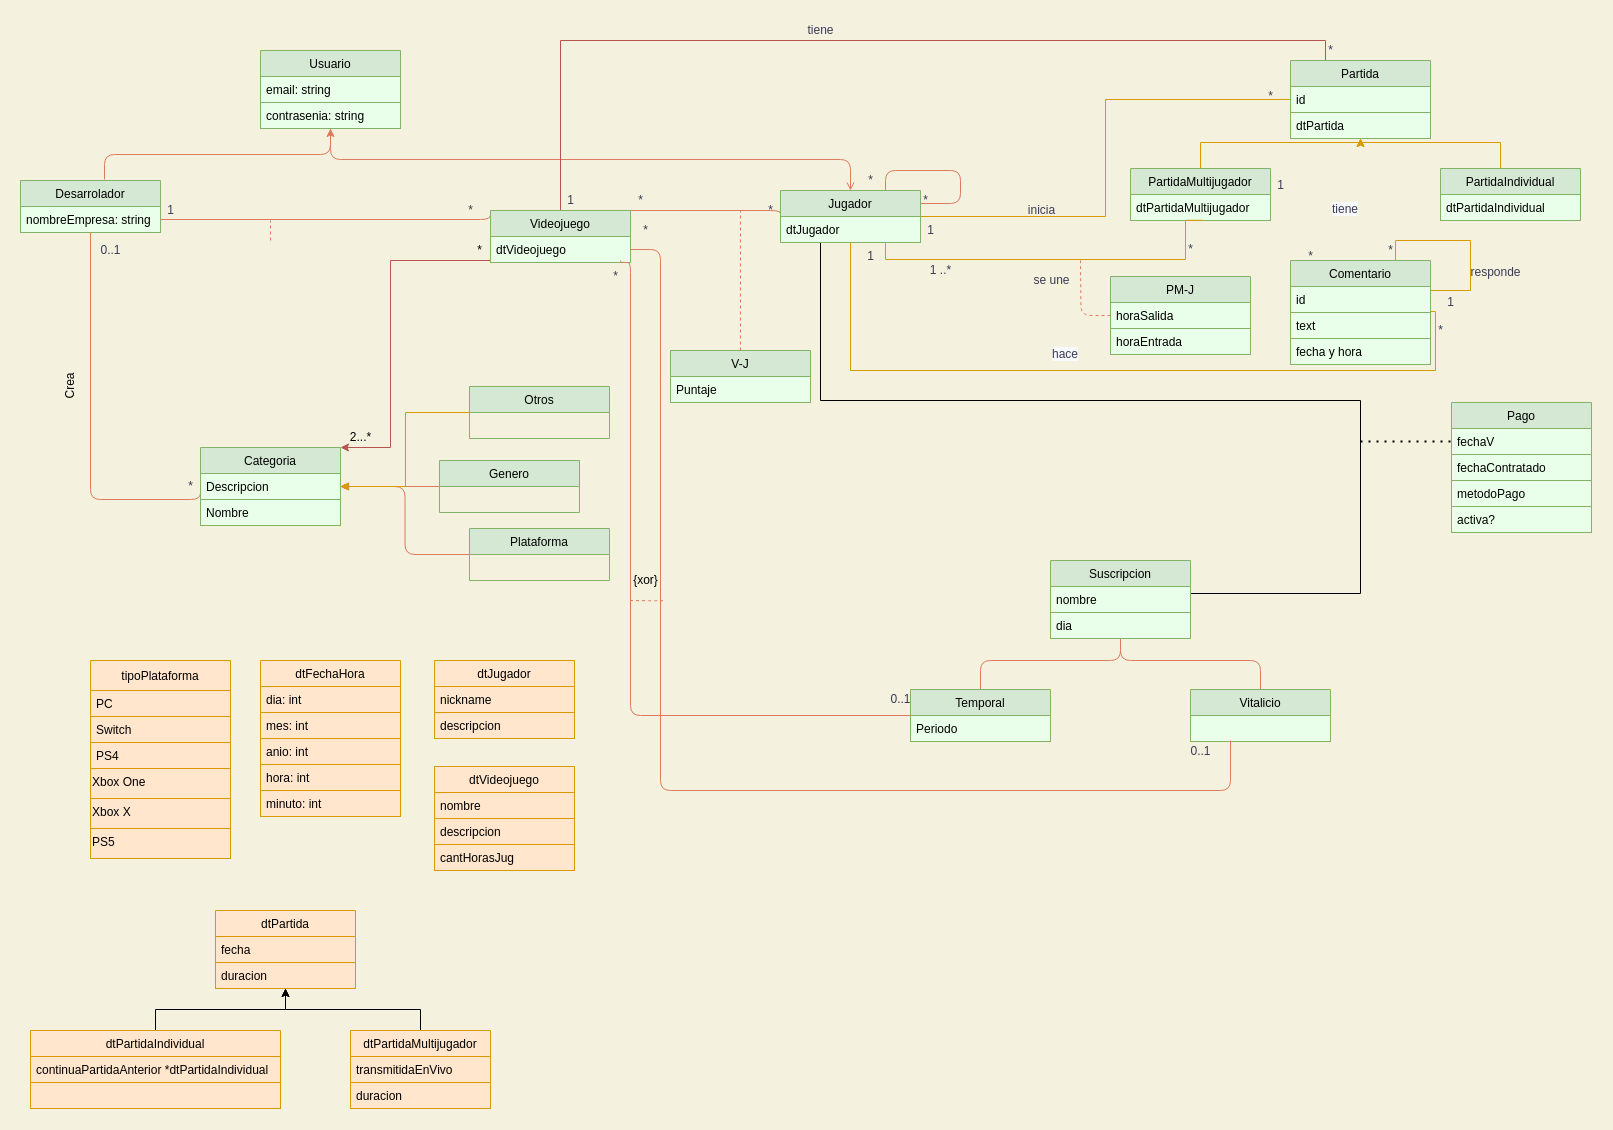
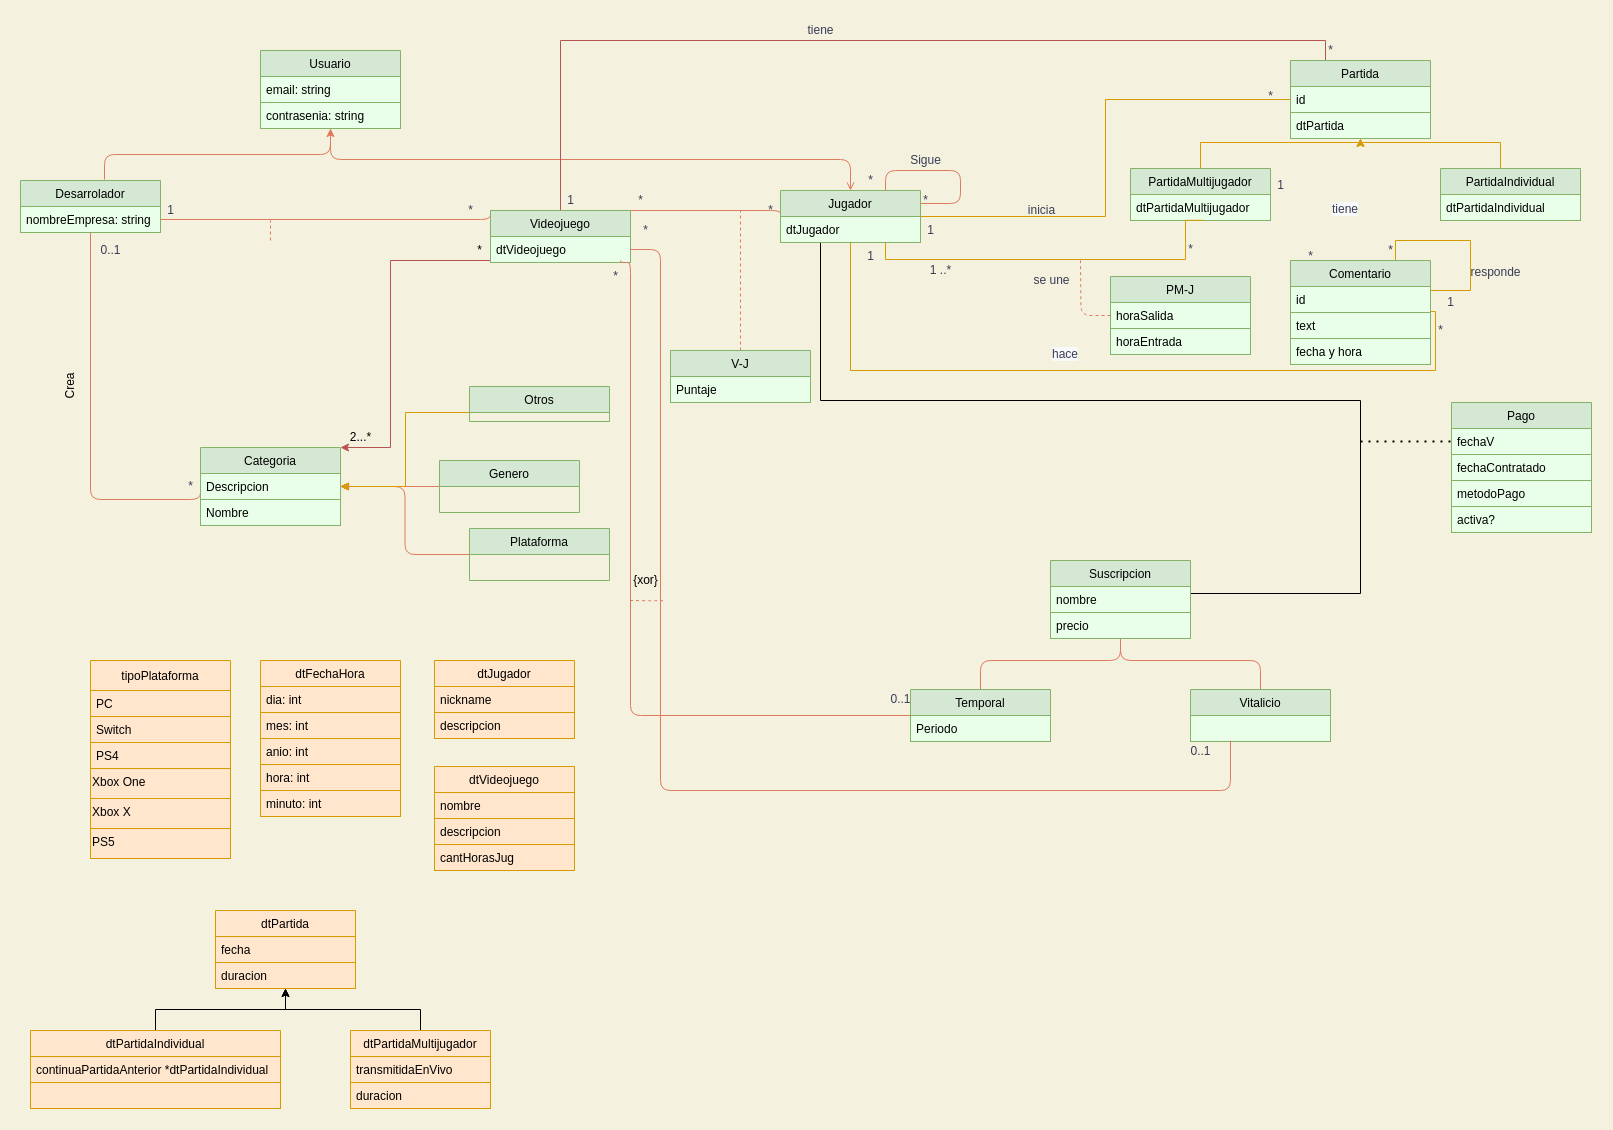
node "Sigue": added
node "Otros": size 140x52 -> 140x35
node "dia": label "dia" -> "precio"
